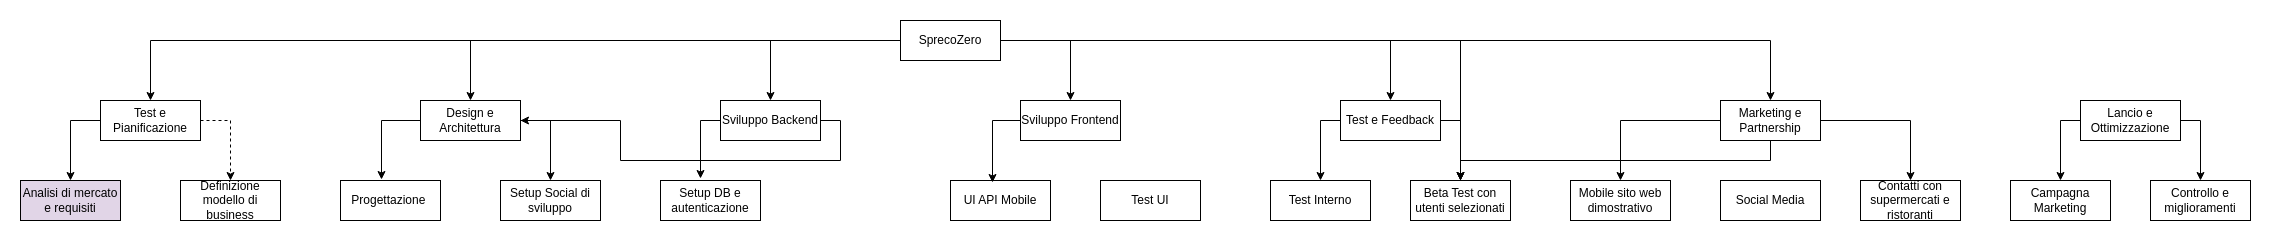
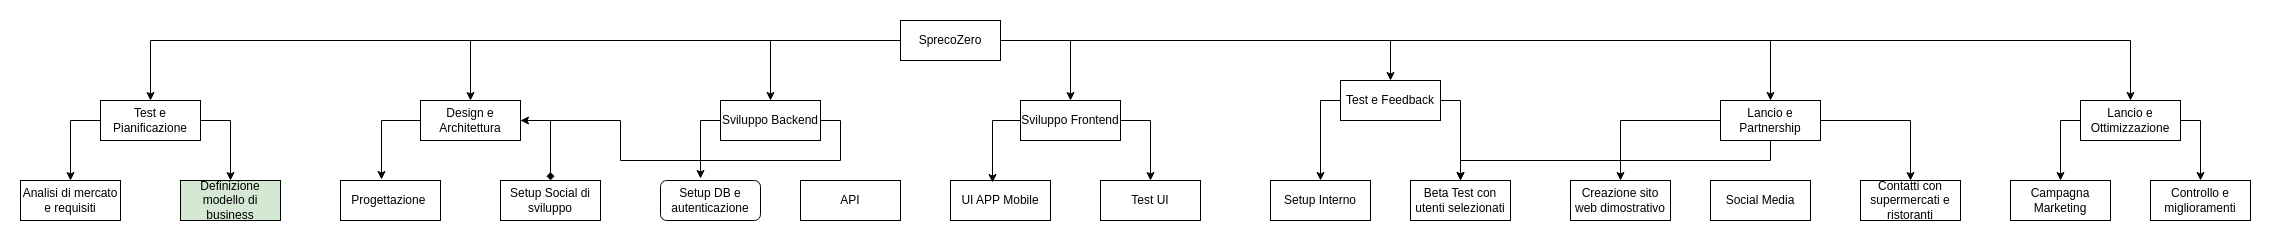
edge "SprecoZero" -> "Beta Test con utenti selezionati": now "SprecoZero" -> "Lancio e Ottimizzazione"
node "Test e Feedback": moved (1391, 121) -> (1391, 101)
node "Marketing e Partnership": label "Marketing e Partnership" -> "Lancio e Partnership"
edge "Sviluppo Frontend" -> "Test UI": added
edge "Test e Pianificazione" -> "Definizione modello di business": style dashed -> solid
edge "Design e Architettura" -> "Setup Social di sviluppo": arrowhead classic -> diamond
node "Analisi di mercato e requisiti": fillcolor #e1d5e7 -> #ffffff
node "Definizione modello di business": fillcolor #ffffff -> #d5e8d4
node "Setup DB e autenticazione": shape rectangle -> rounded rectangle
node "API": added
node "UI API Mobile": label "UI API Mobile" -> "UI APP Mobile"
node "Test Interno": label "Test Interno" -> "Setup Interno"
node "Mobile sito web dimostrativo": label "Mobile sito web dimostrativo" -> "Creazione sito web dimostrativo"
node "Social Media": moved (1771, 201) -> (1761, 201)
